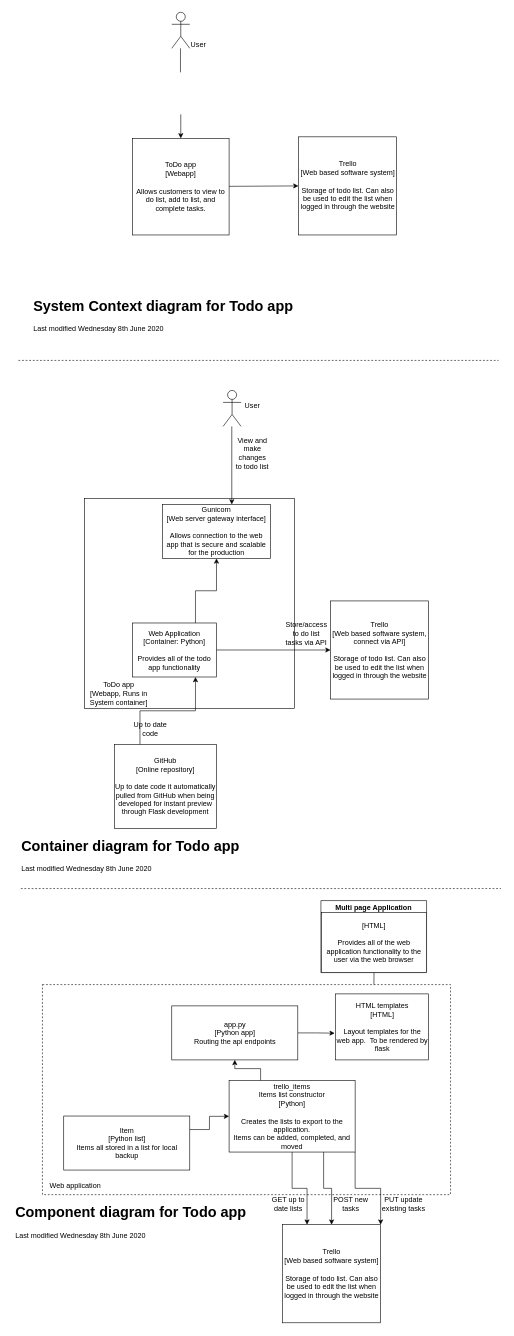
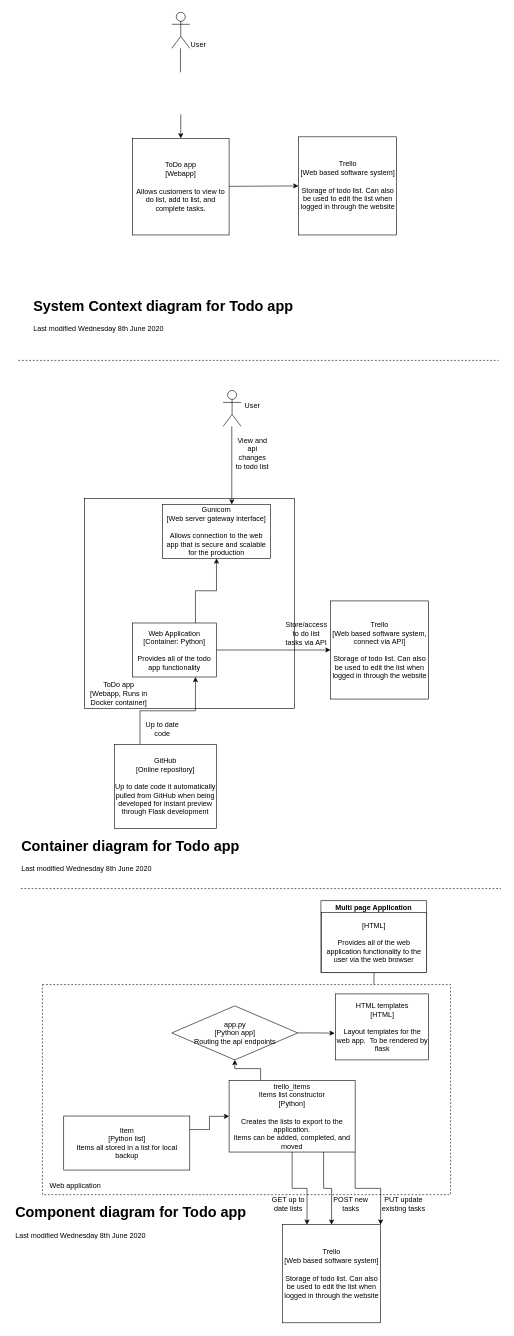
node "View and make changes to todo list": label "View and make changes to todo list" -> "View and api changes to todo list"
node "ToDo app [Webapp, Runs in System container]": label "ToDo app [Webapp, Runs in System container]" -> "ToDo app [Webapp, Runs in Docker container]"
node "Up to date code": moved (150, 729) -> (162, 729)
node "app.py [Python app] Routing the api endpoints": shape rectangle -> diamond
